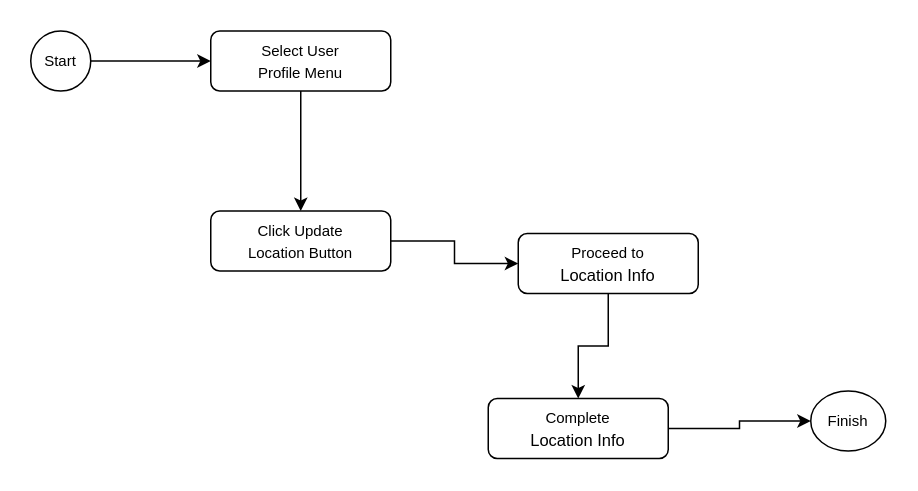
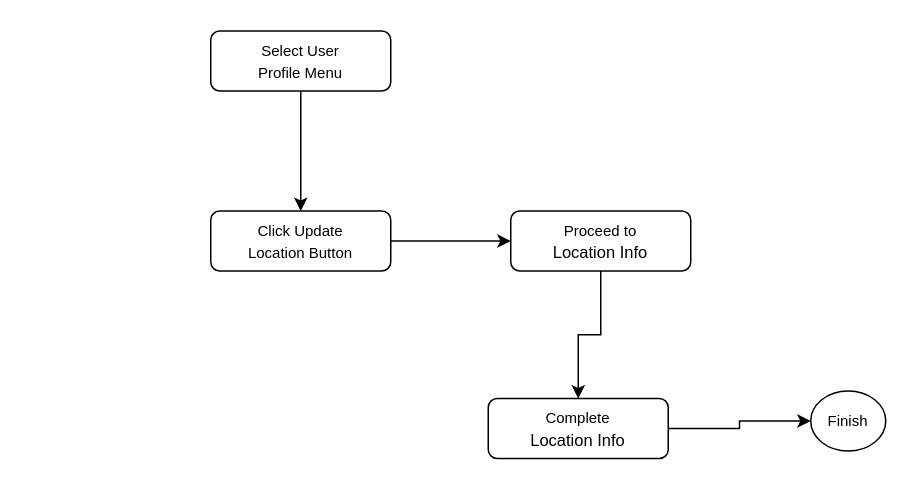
node "Start": removed
edge "Start" -> "Select User Profile Menu": removed
node "Proceed to Location Info": moved (608, 263) -> (601, 241)
